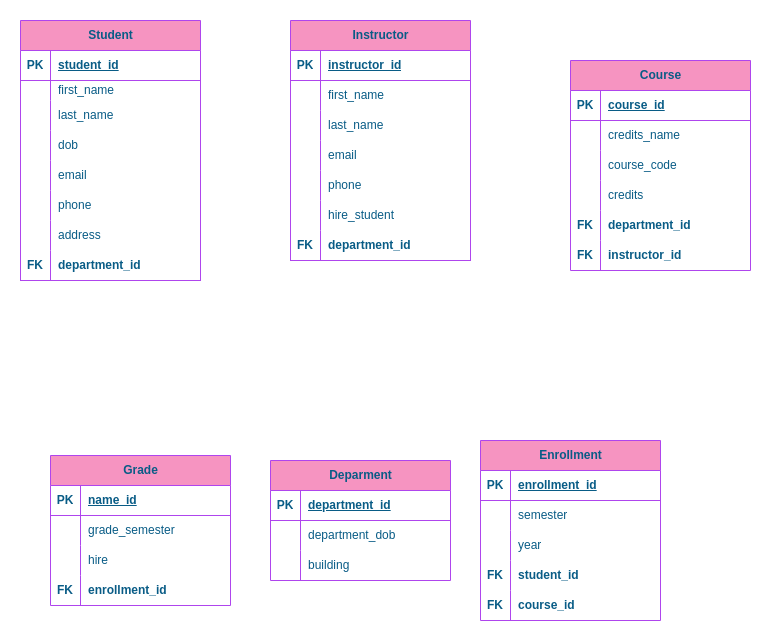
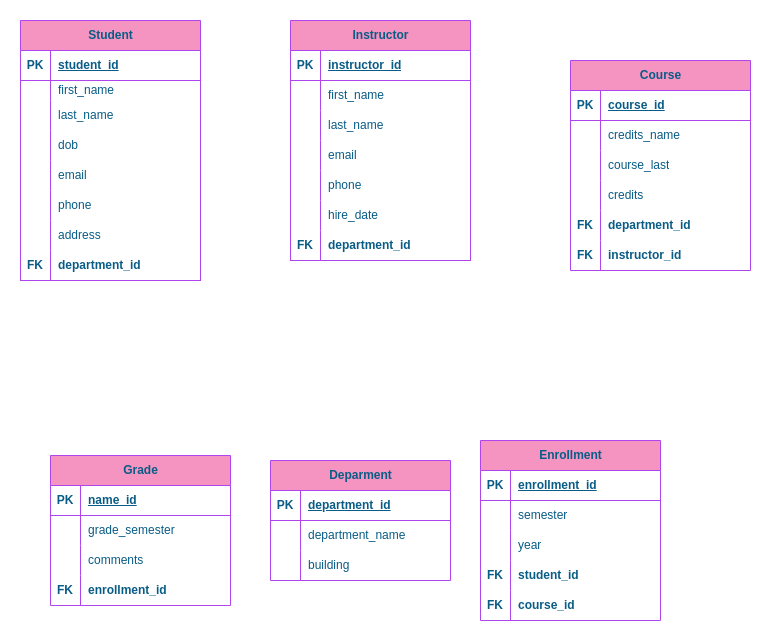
node "course_code": label "course_code" -> "course_last"
node "hire_student": label "hire_student" -> "hire_date"
node "department_dob": label "department_dob" -> "department_name"
node "hire": label "hire" -> "comments"
